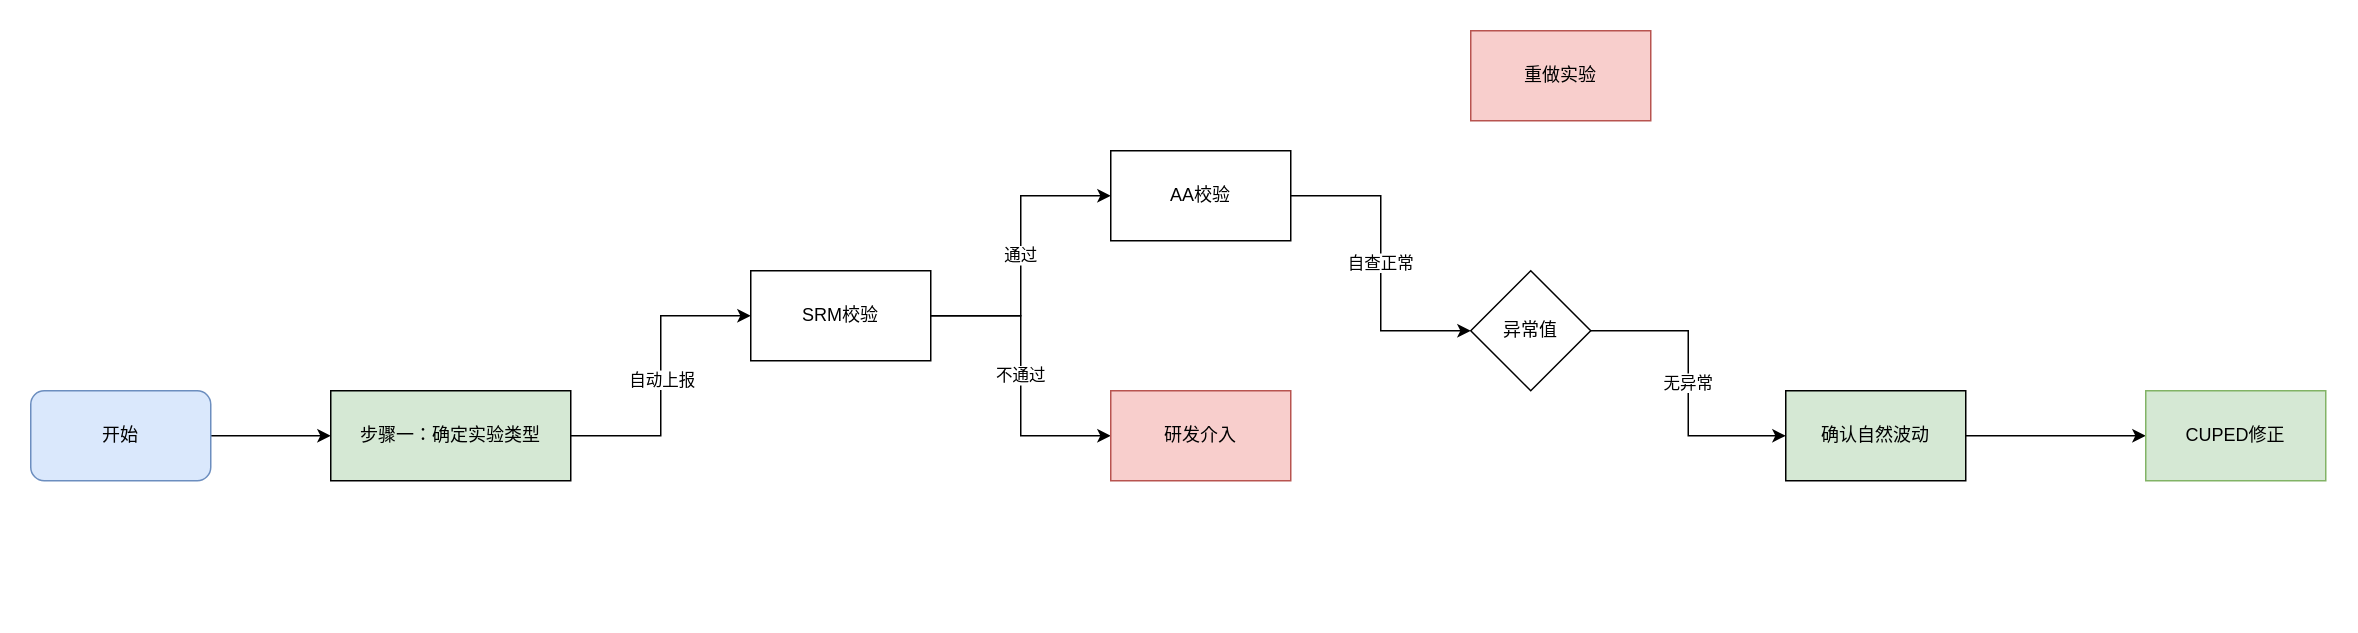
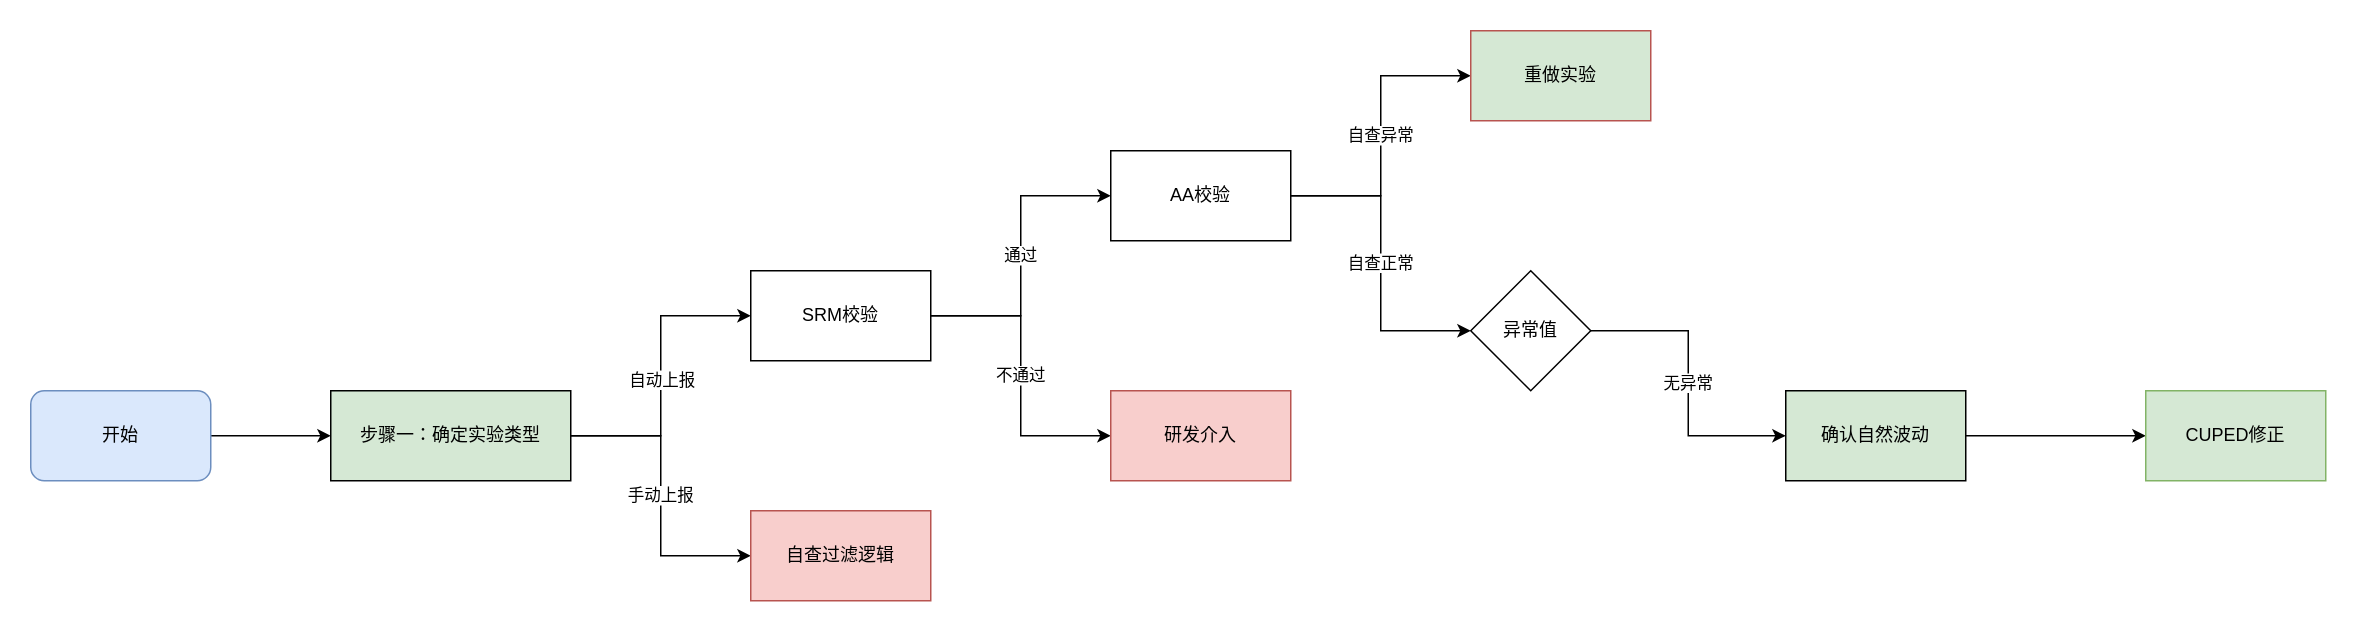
node "重做实验": fillcolor #f8cecc -> #d5e8d4
edge "AA校验" -> "重做实验": added, label "自查异常"
edge "步骤一：确定实验类型" -> "自查过滤逻辑": added, label "手动上报"
node "自查过滤逻辑": added
